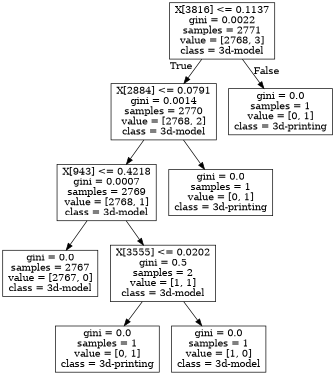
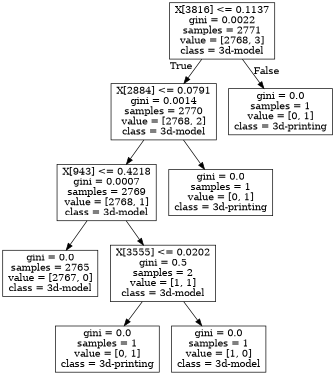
node "gini = 0.0 samples = 2767 value = [2767, 0] class = 3d-model": label "gini = 0.0 samples = 2767 value = [2767, 0] class = 3d-model" -> "gini = 0.0 samples = 2765 value = [2767, 0] class = 3d-model"
